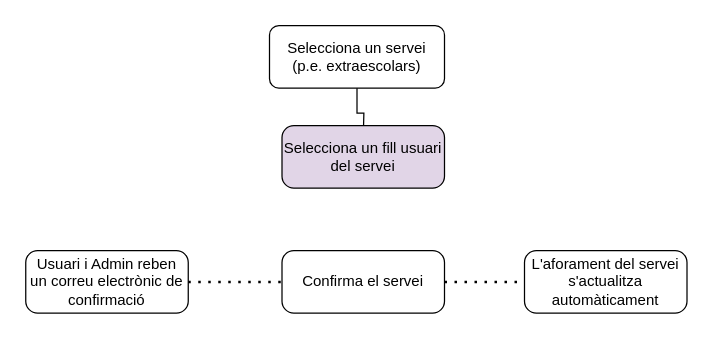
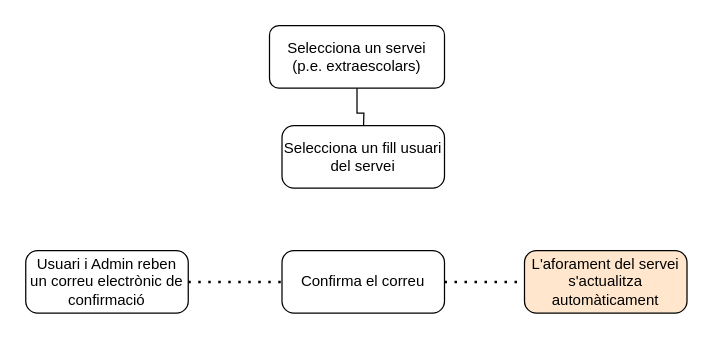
node "Selecciona un fill usuari del servei": fillcolor #e1d5e7 -> #ffffff
node "Confirma el servei": label "Confirma el servei" -> "Confirma el correu"
node "L'aforament del servei s'actualitza automàticament": fillcolor #ffffff -> #ffe6cc
